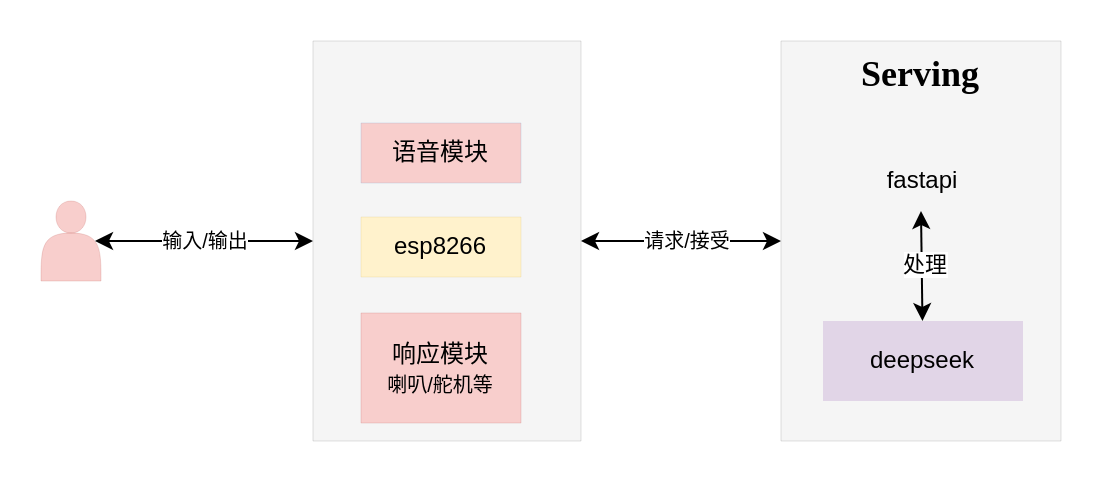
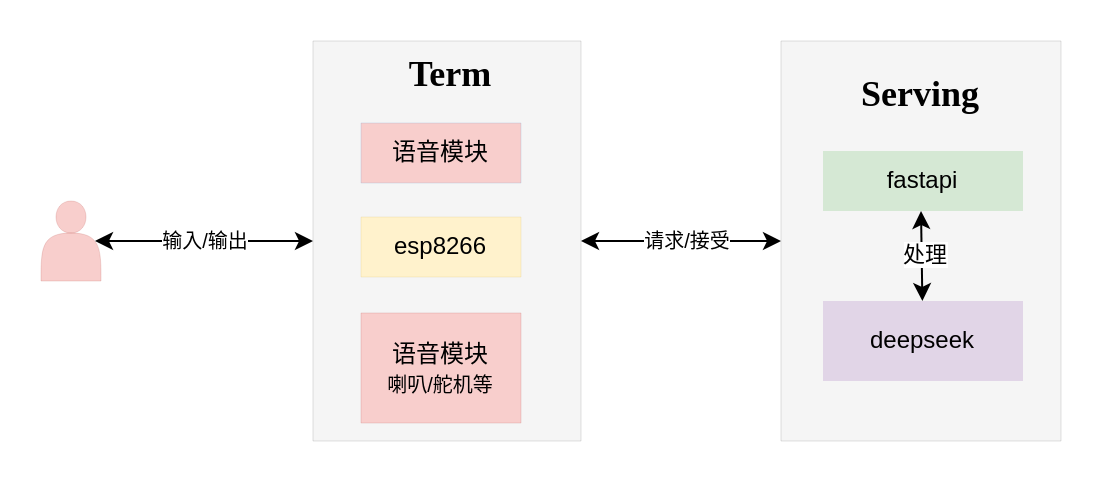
node "Term": added
node "Serving": moved (921, 71) -> (921, 91)
node "fastapi": fillcolor #f5f5f5 -> #d5e8d4
node "deepseek": moved (923, 361) -> (923, 341)
node "响应模块 喇叭/舵机等": label "响应模块 喇叭/舵机等" -> "语音模块 喇叭/舵机等"
